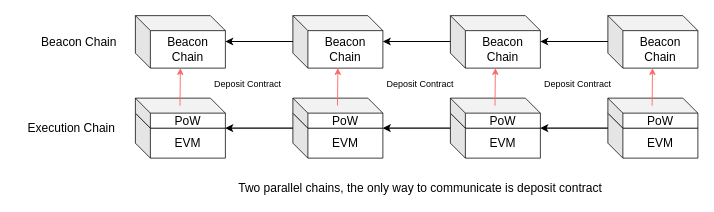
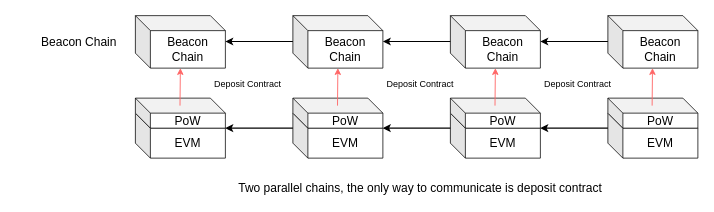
node "Execution Chain": removed
